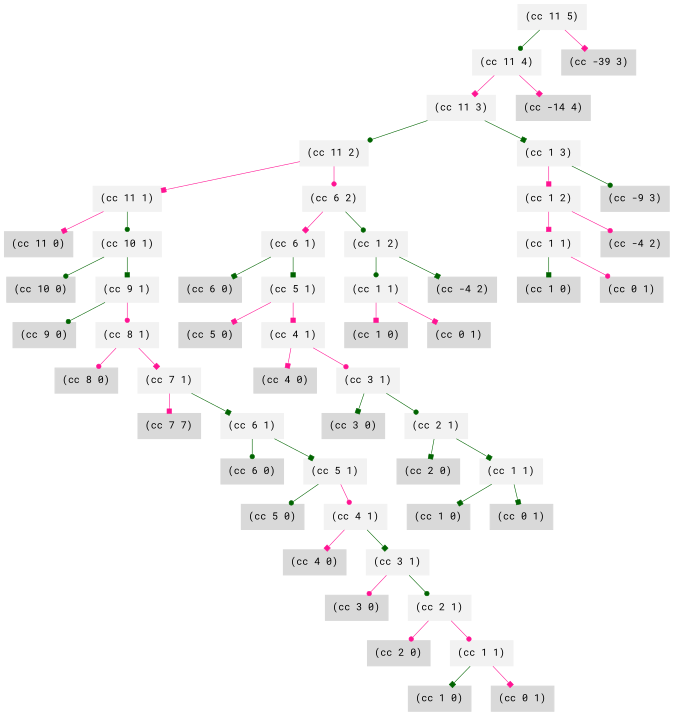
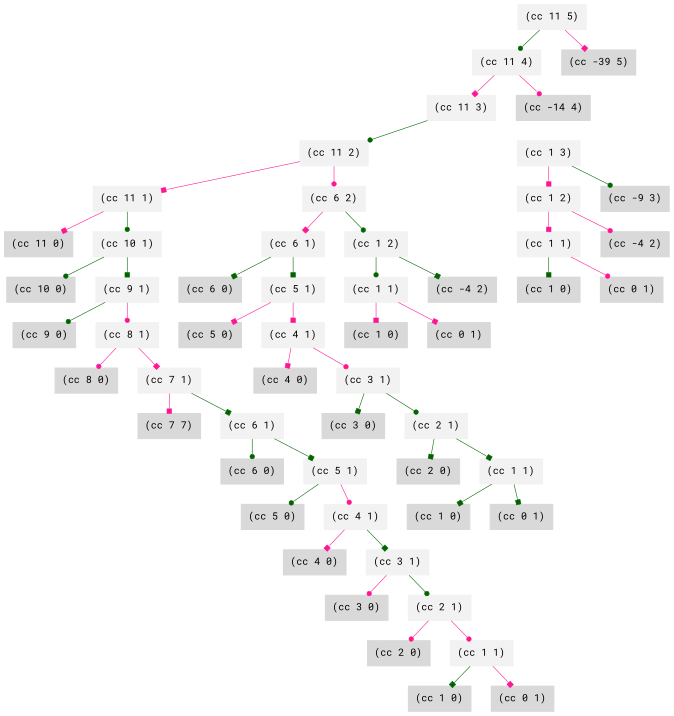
node "(cc -39 3)": label "(cc -39 3)" -> "(cc -39 5)"
edge "(cc 11 4)" -> "(cc -14 4)": arrowhead box -> dot
edge "(cc 11 3)" -> "(cc 1 3)": removed
